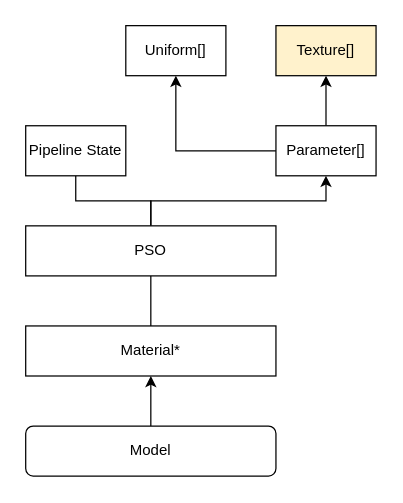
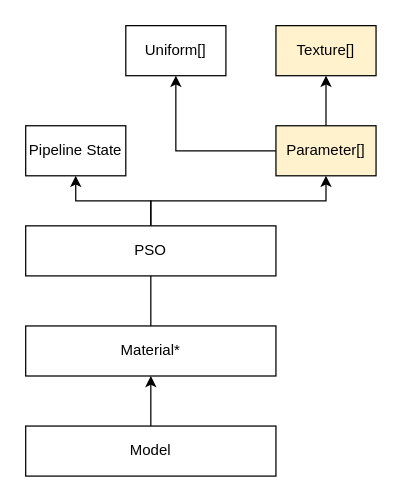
node "Parameter[]": fillcolor #ffffff -> #fff2cc
edge "Pipeline State" -- "PSO": arrowhead none -> classic
node "Model": shape rounded rectangle -> rectangle
